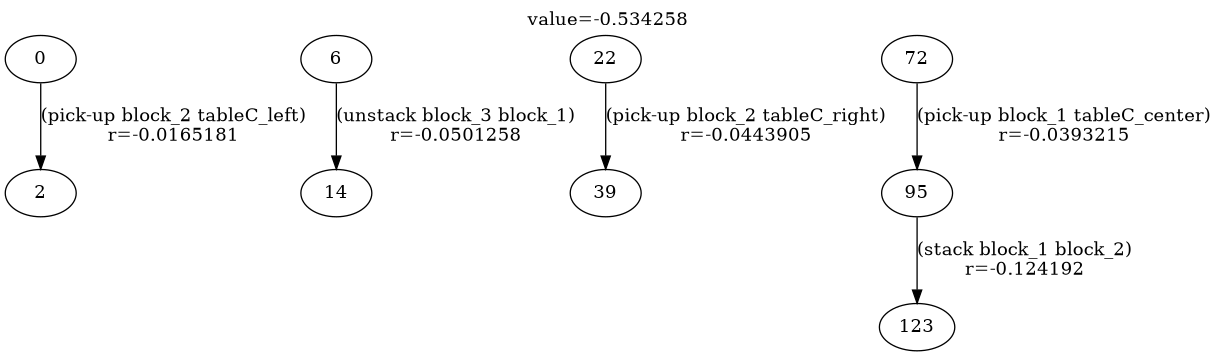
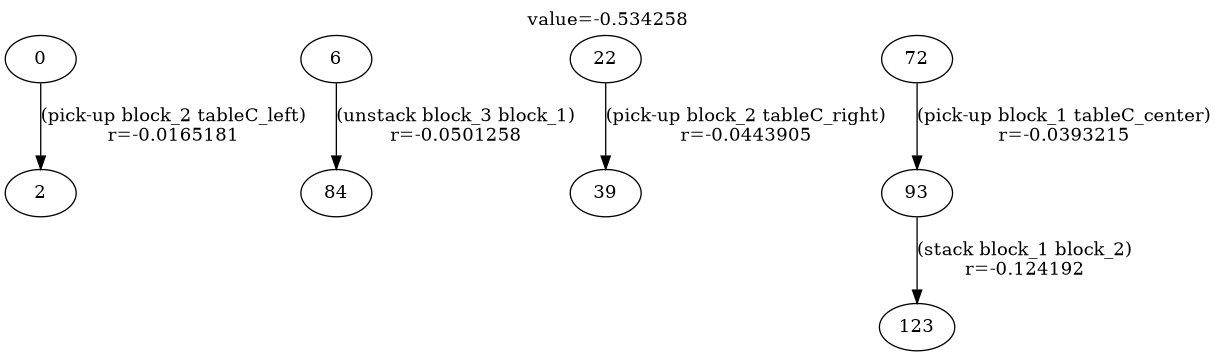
node "14": label "14" -> "84"
node "95": label "95" -> "93"
